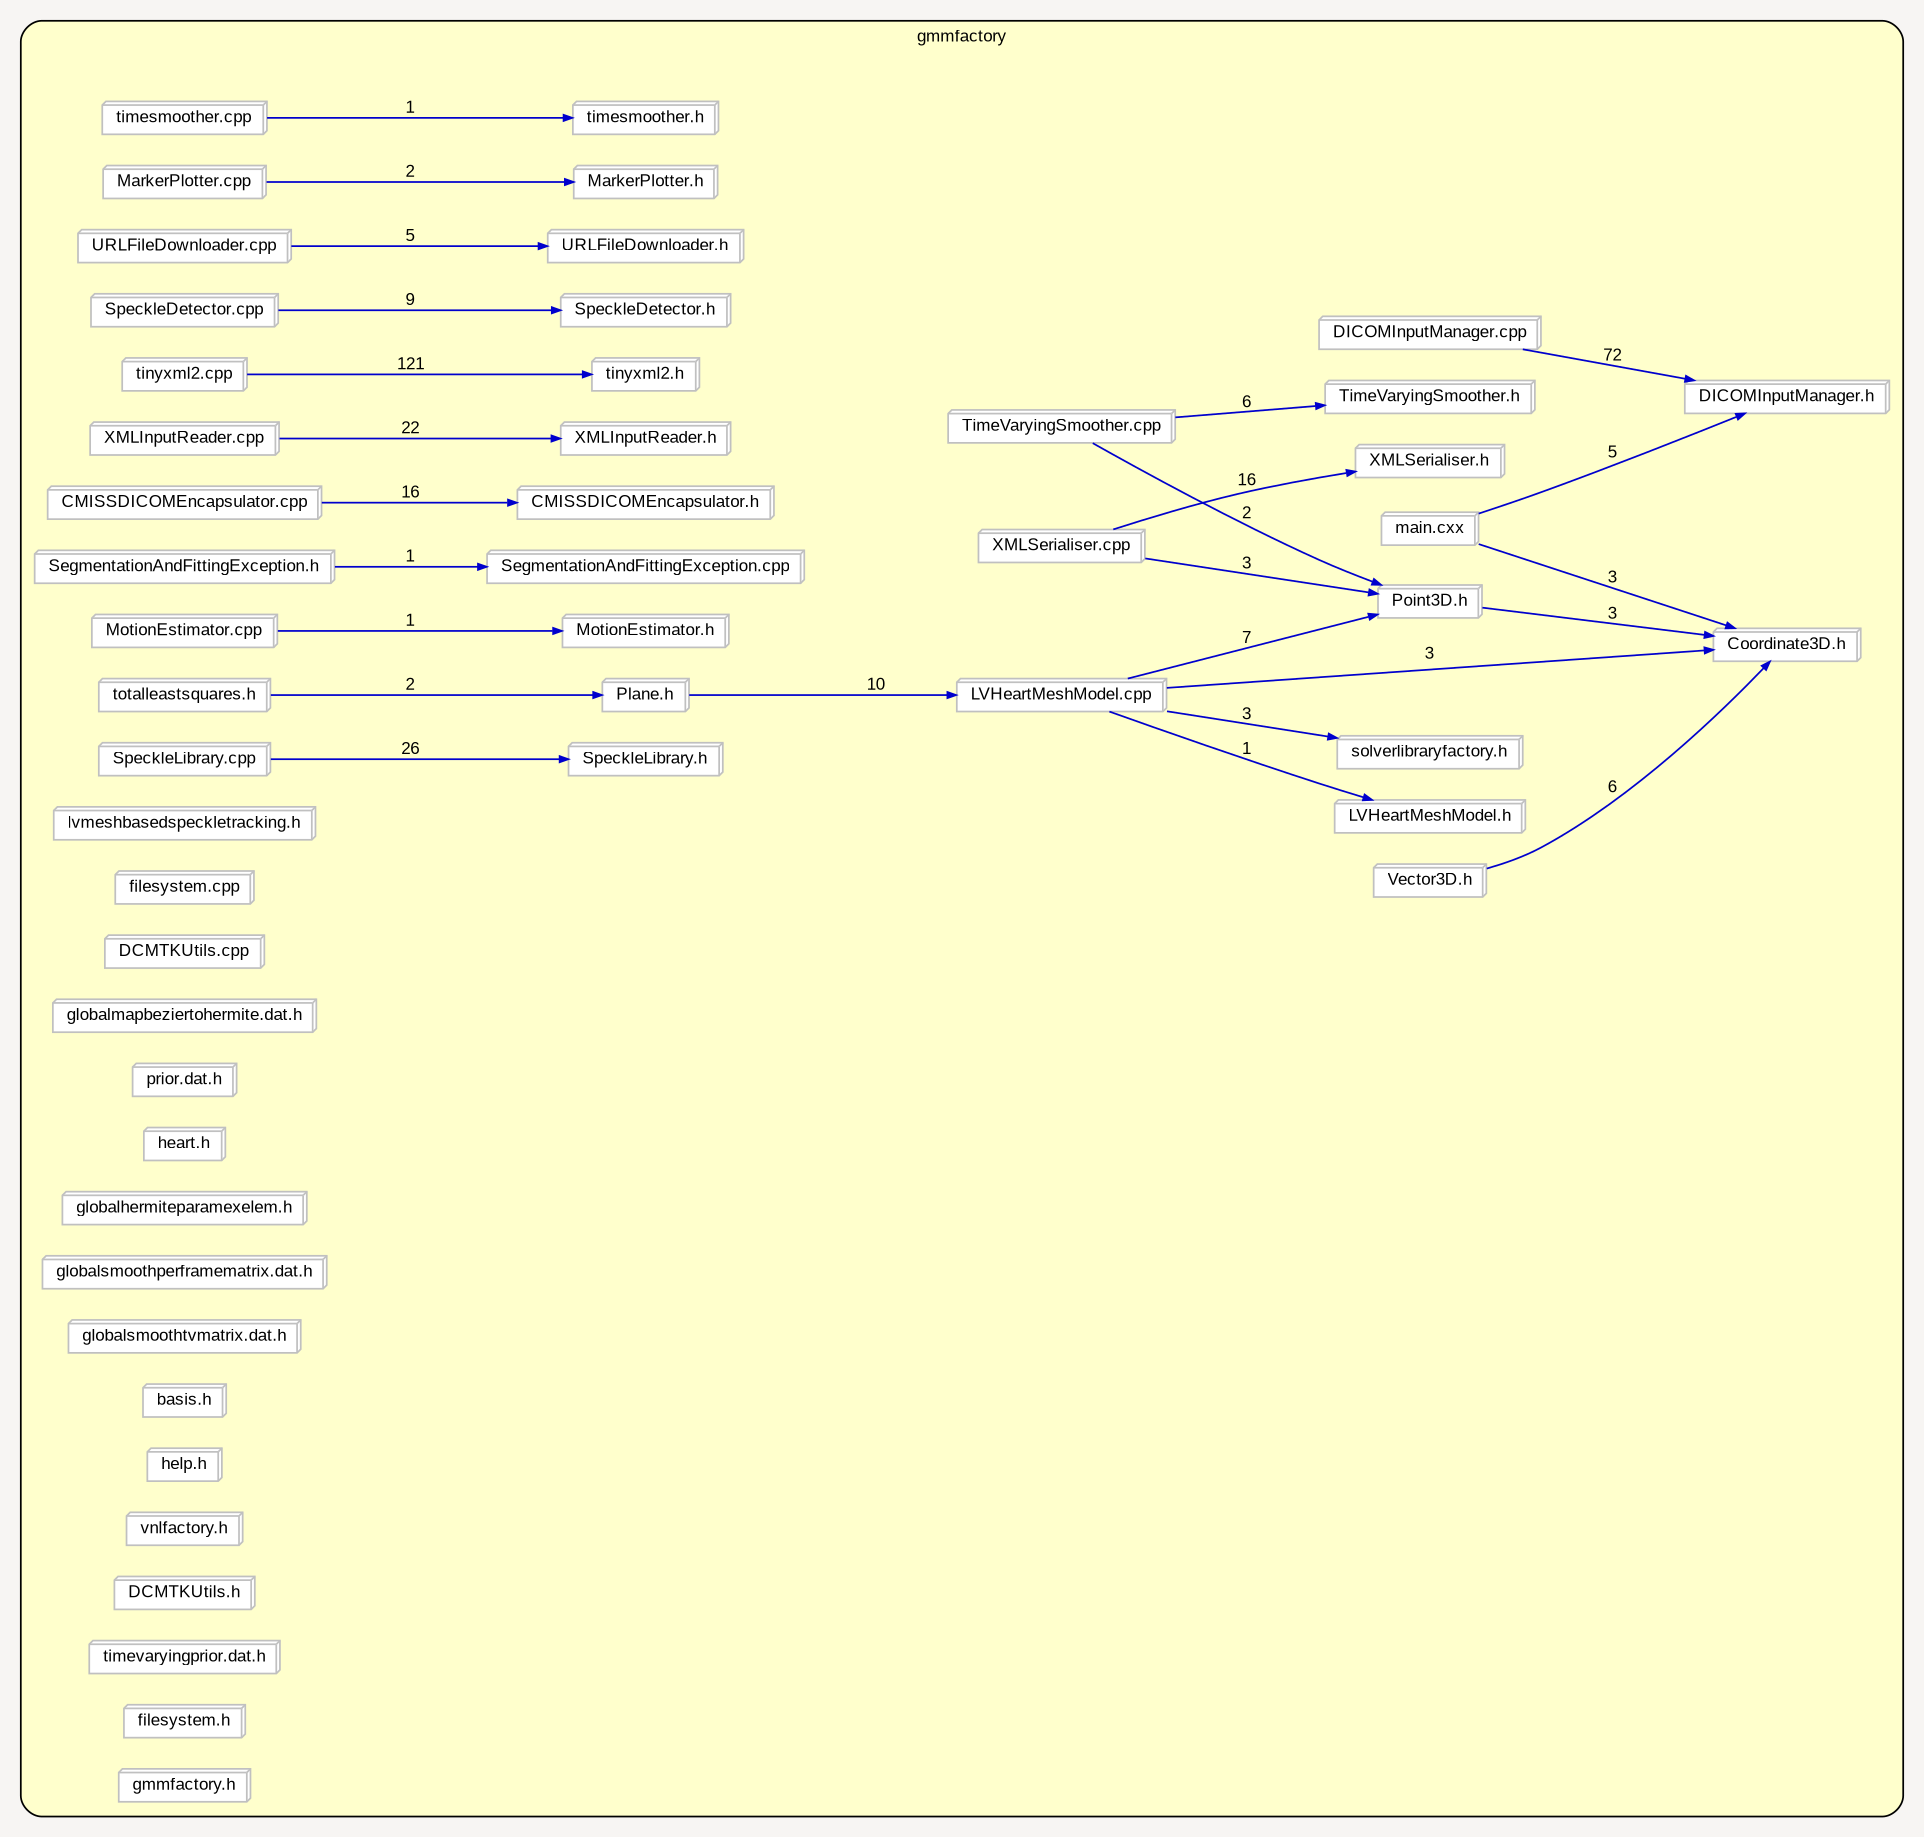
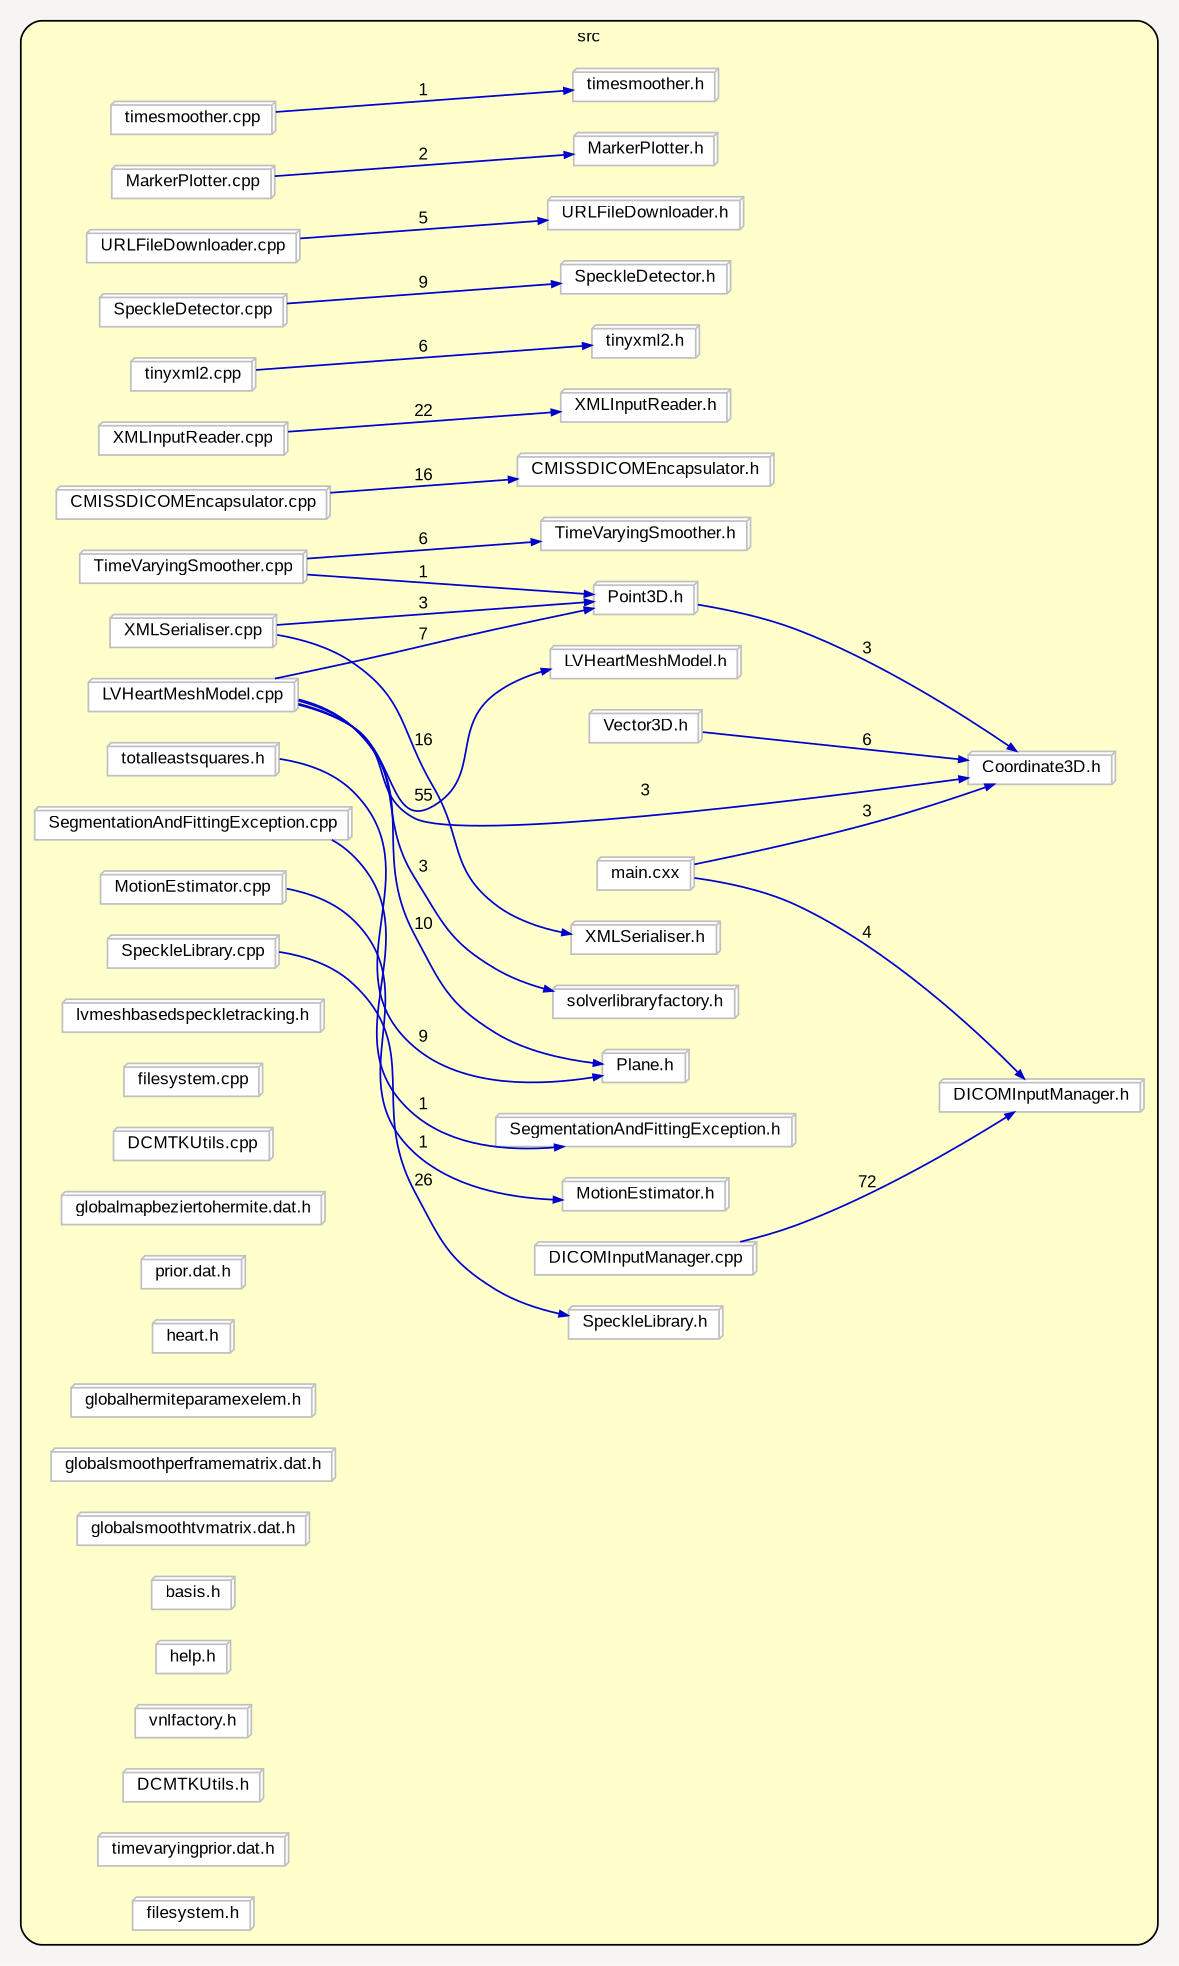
cluster "gmmfactory": label "gmmfactory" -> "src"
edge "tinyxml2.cpp" -> "tinyxml2.h": label "121" -> "6"
edge "main.cxx" -> "DICOMInputManager.h": label "5" -> "4"
edge "TimeVaryingSmoother.cpp" -> "Point3D.h": label "2" -> "1"
edge "SegmentationAndFittingException.h" -> "SegmentationAndFittingException.cpp": reversed
edge "totalleastsquares.h" -> "Plane.h": label "2" -> "9"
edge "Plane.h" -> "LVHeartMeshModel.cpp": reversed
edge "LVHeartMeshModel.cpp" -> "LVHeartMeshModel.h": label "1" -> "55"
node "gmmfactory.h": removed
